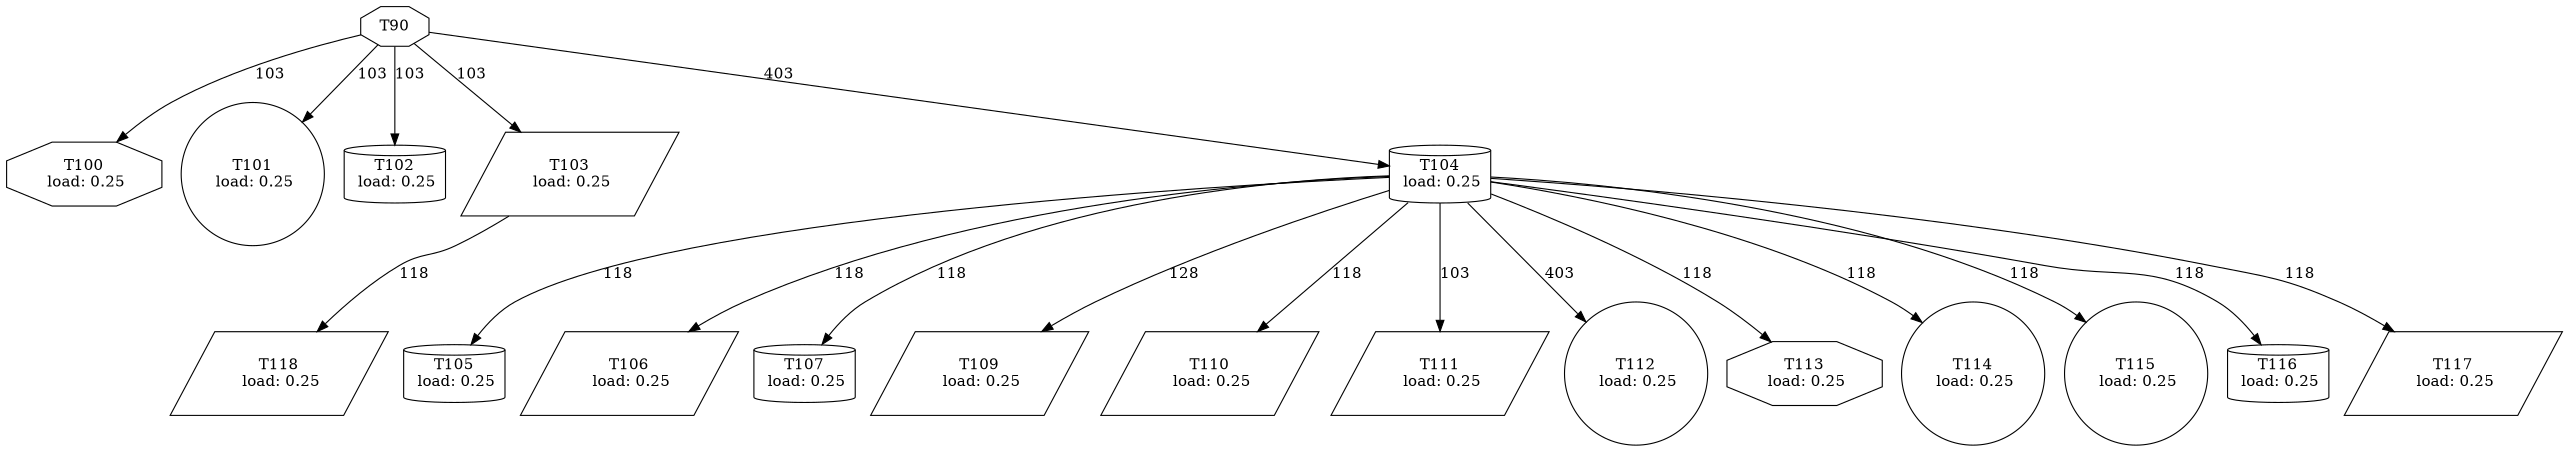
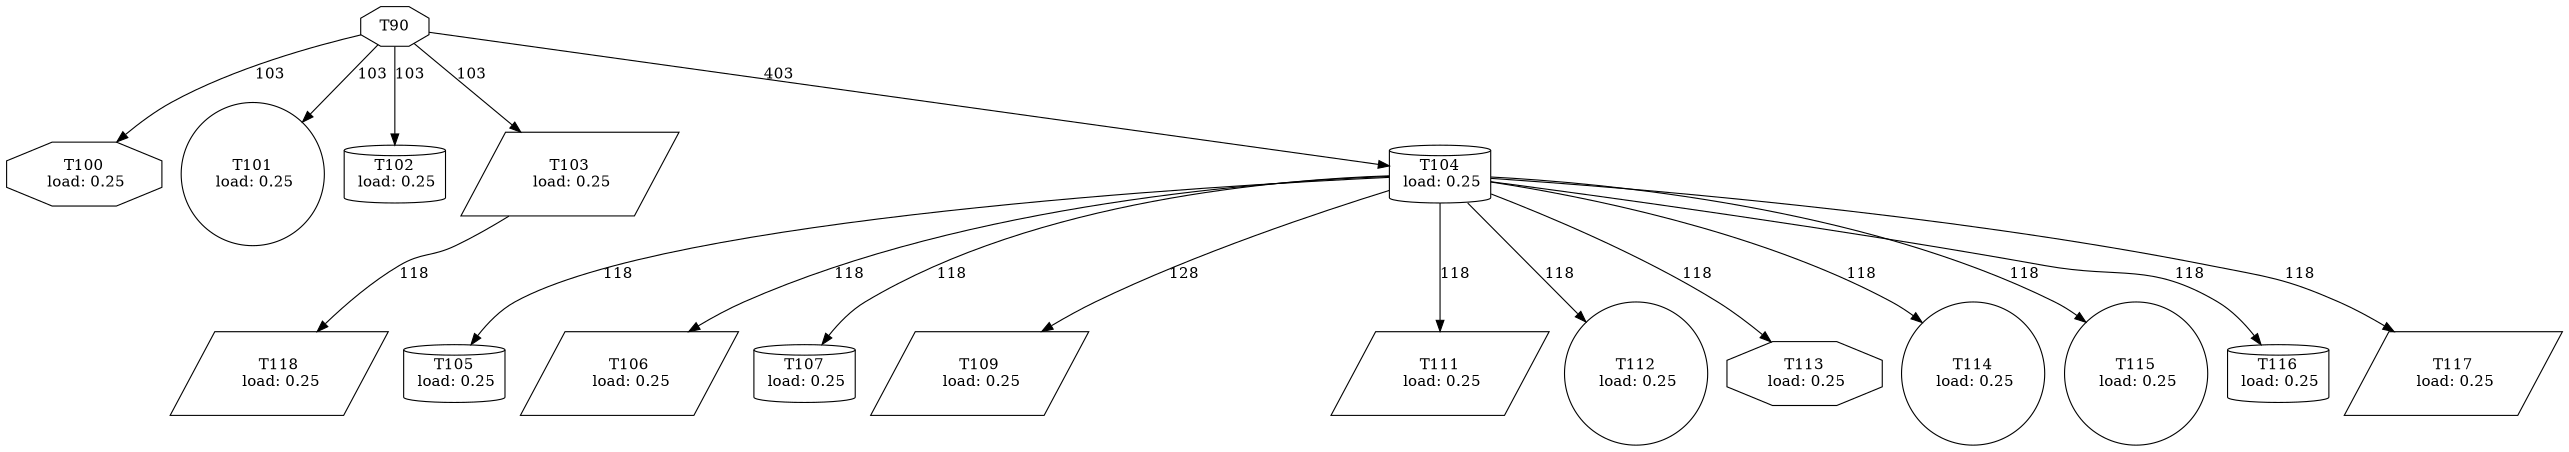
edge "T104 load: 0.25" -> "T111 load: 0.25": label "103" -> "118"
edge "T104 load: 0.25" -> "T112 load: 0.25": label "403" -> "118"
node "T110 load: 0.25": removed
